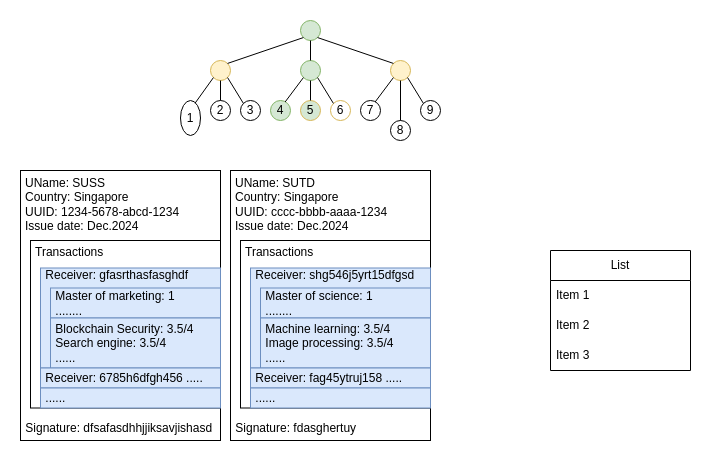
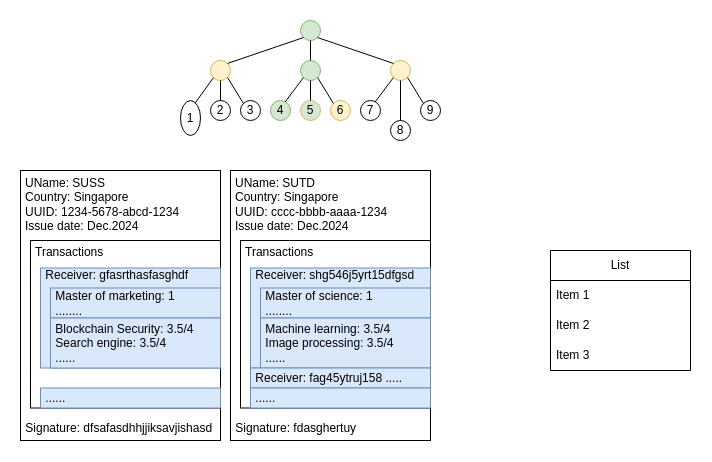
node "6": fillcolor #ffffff -> #fff2cc
node "Receiver: 6785h6dfgh456 .....": removed
